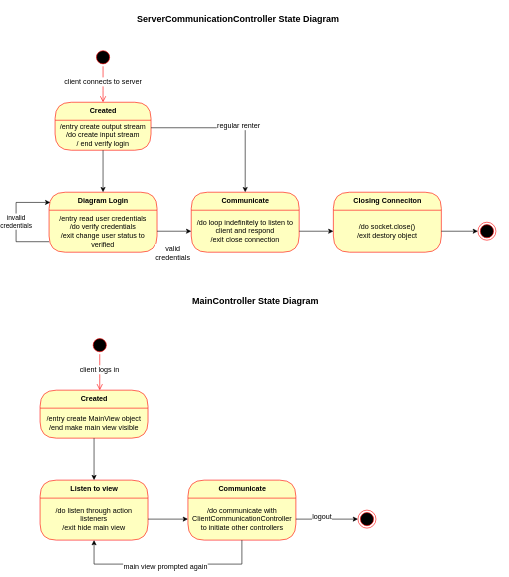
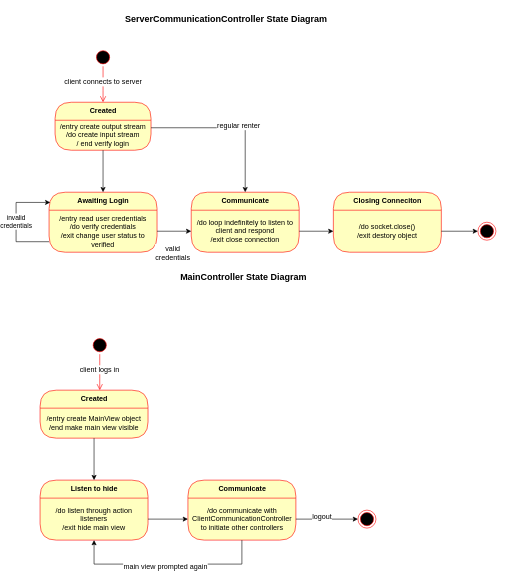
node "ServerCommunicationController State Diagram": moved (241, 18) -> (229, 18)
node "Diagram Login": label "Diagram Login" -> "Awaiting Login"
node "MainController State Diagram": moved (260, 300) -> (248, 276)
node "Listen to view": label "Listen to view" -> "Listen to hide"
